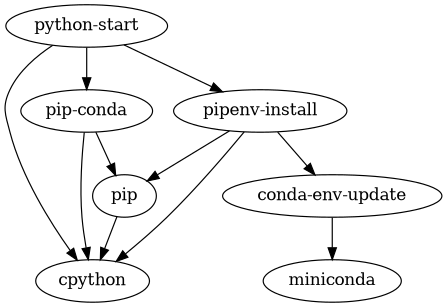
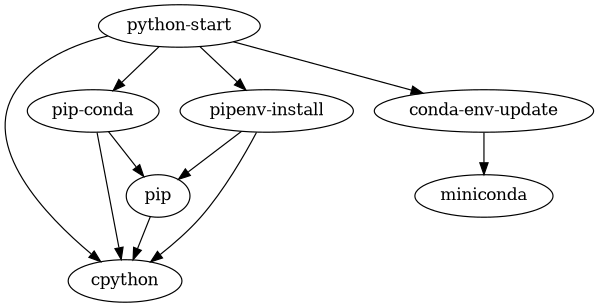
edge "pipenv-install" -> "conda-env-update": now "python-start" -> "conda-env-update"
